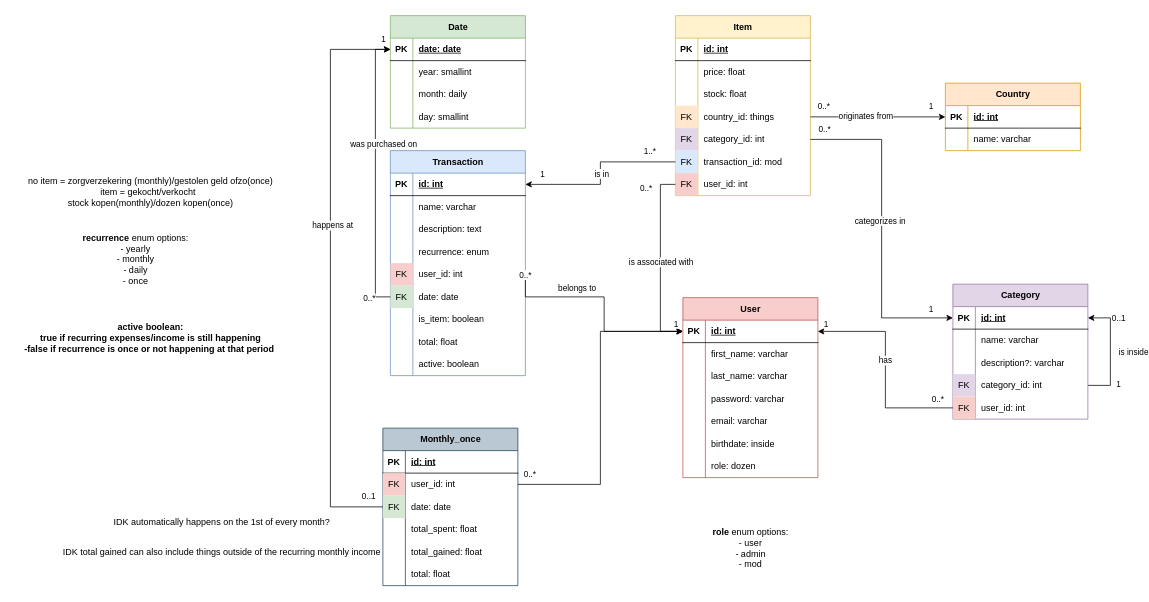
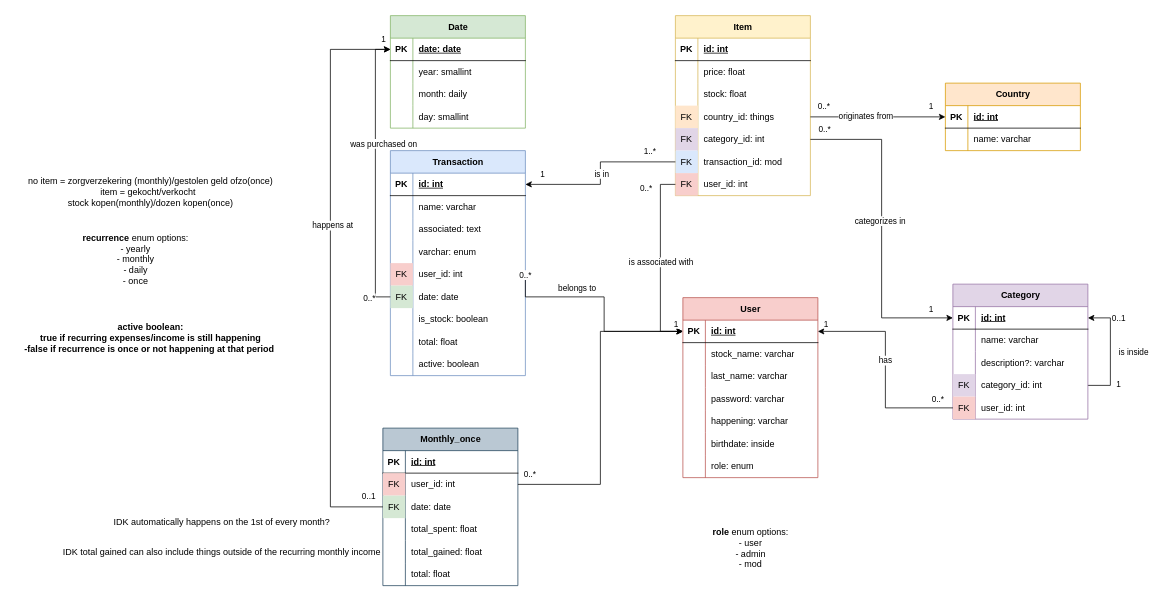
node "description: text": label "description: text" -> "associated: text"
node "recurrence: enum": label "recurrence: enum" -> "varchar: enum"
node "is_item: boolean": label "is_item: boolean" -> "is_stock: boolean"
node "first_name: varchar": label "first_name: varchar" -> "stock_name: varchar"
node "email: varchar": label "email: varchar" -> "happening: varchar"
node "role: dozen": label "role: dozen" -> "role: enum"
